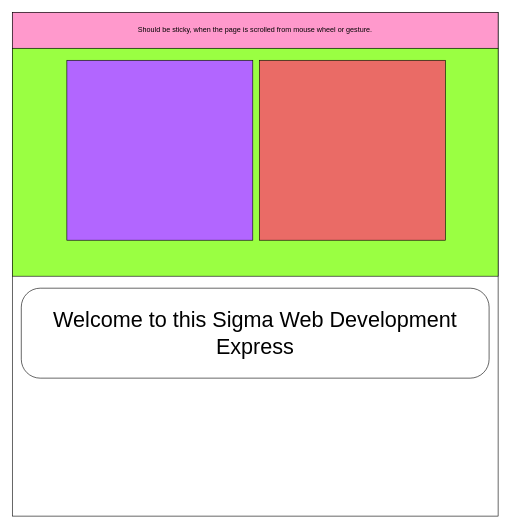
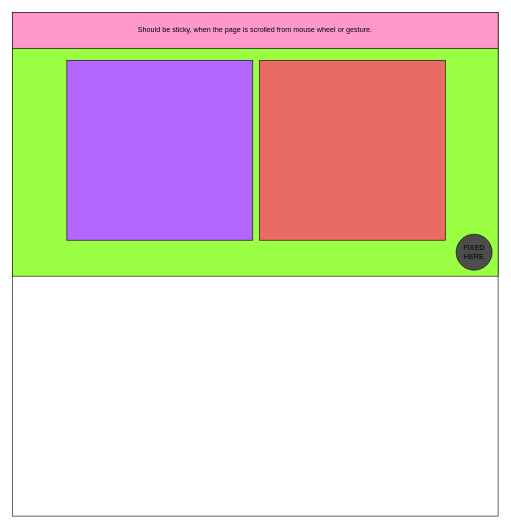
node "FIXED HERE": added
node "Welcome to this Sigma Web Development Express": removed
